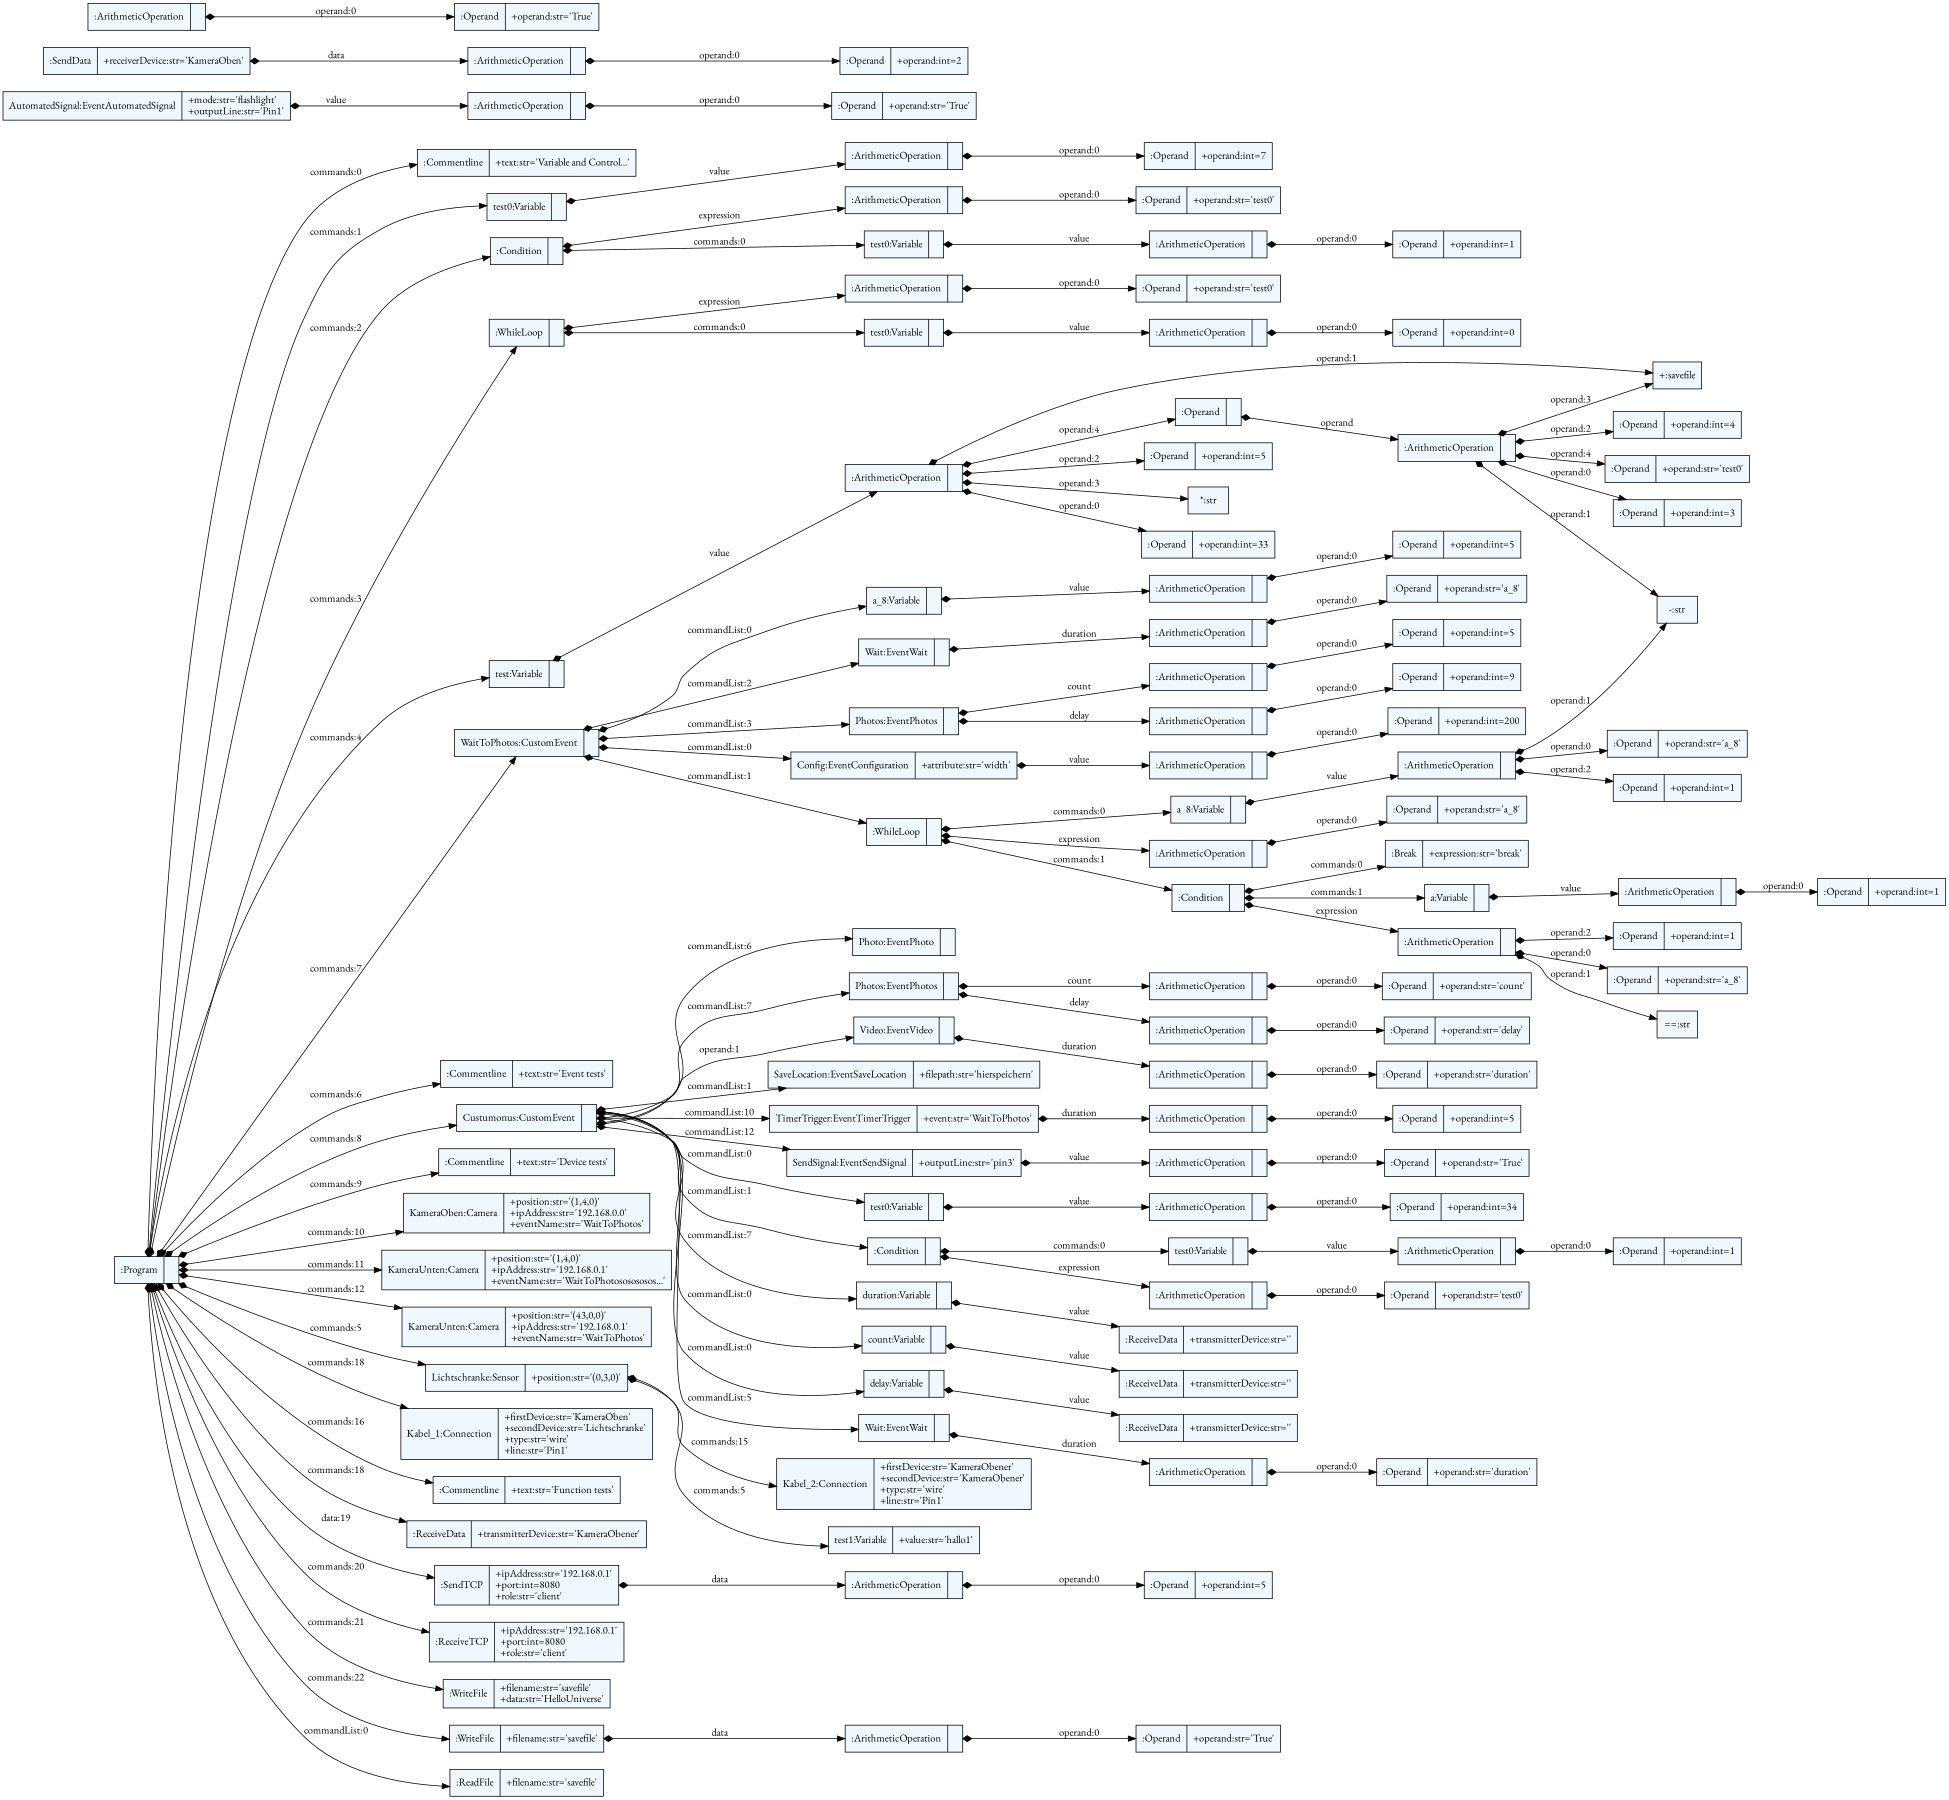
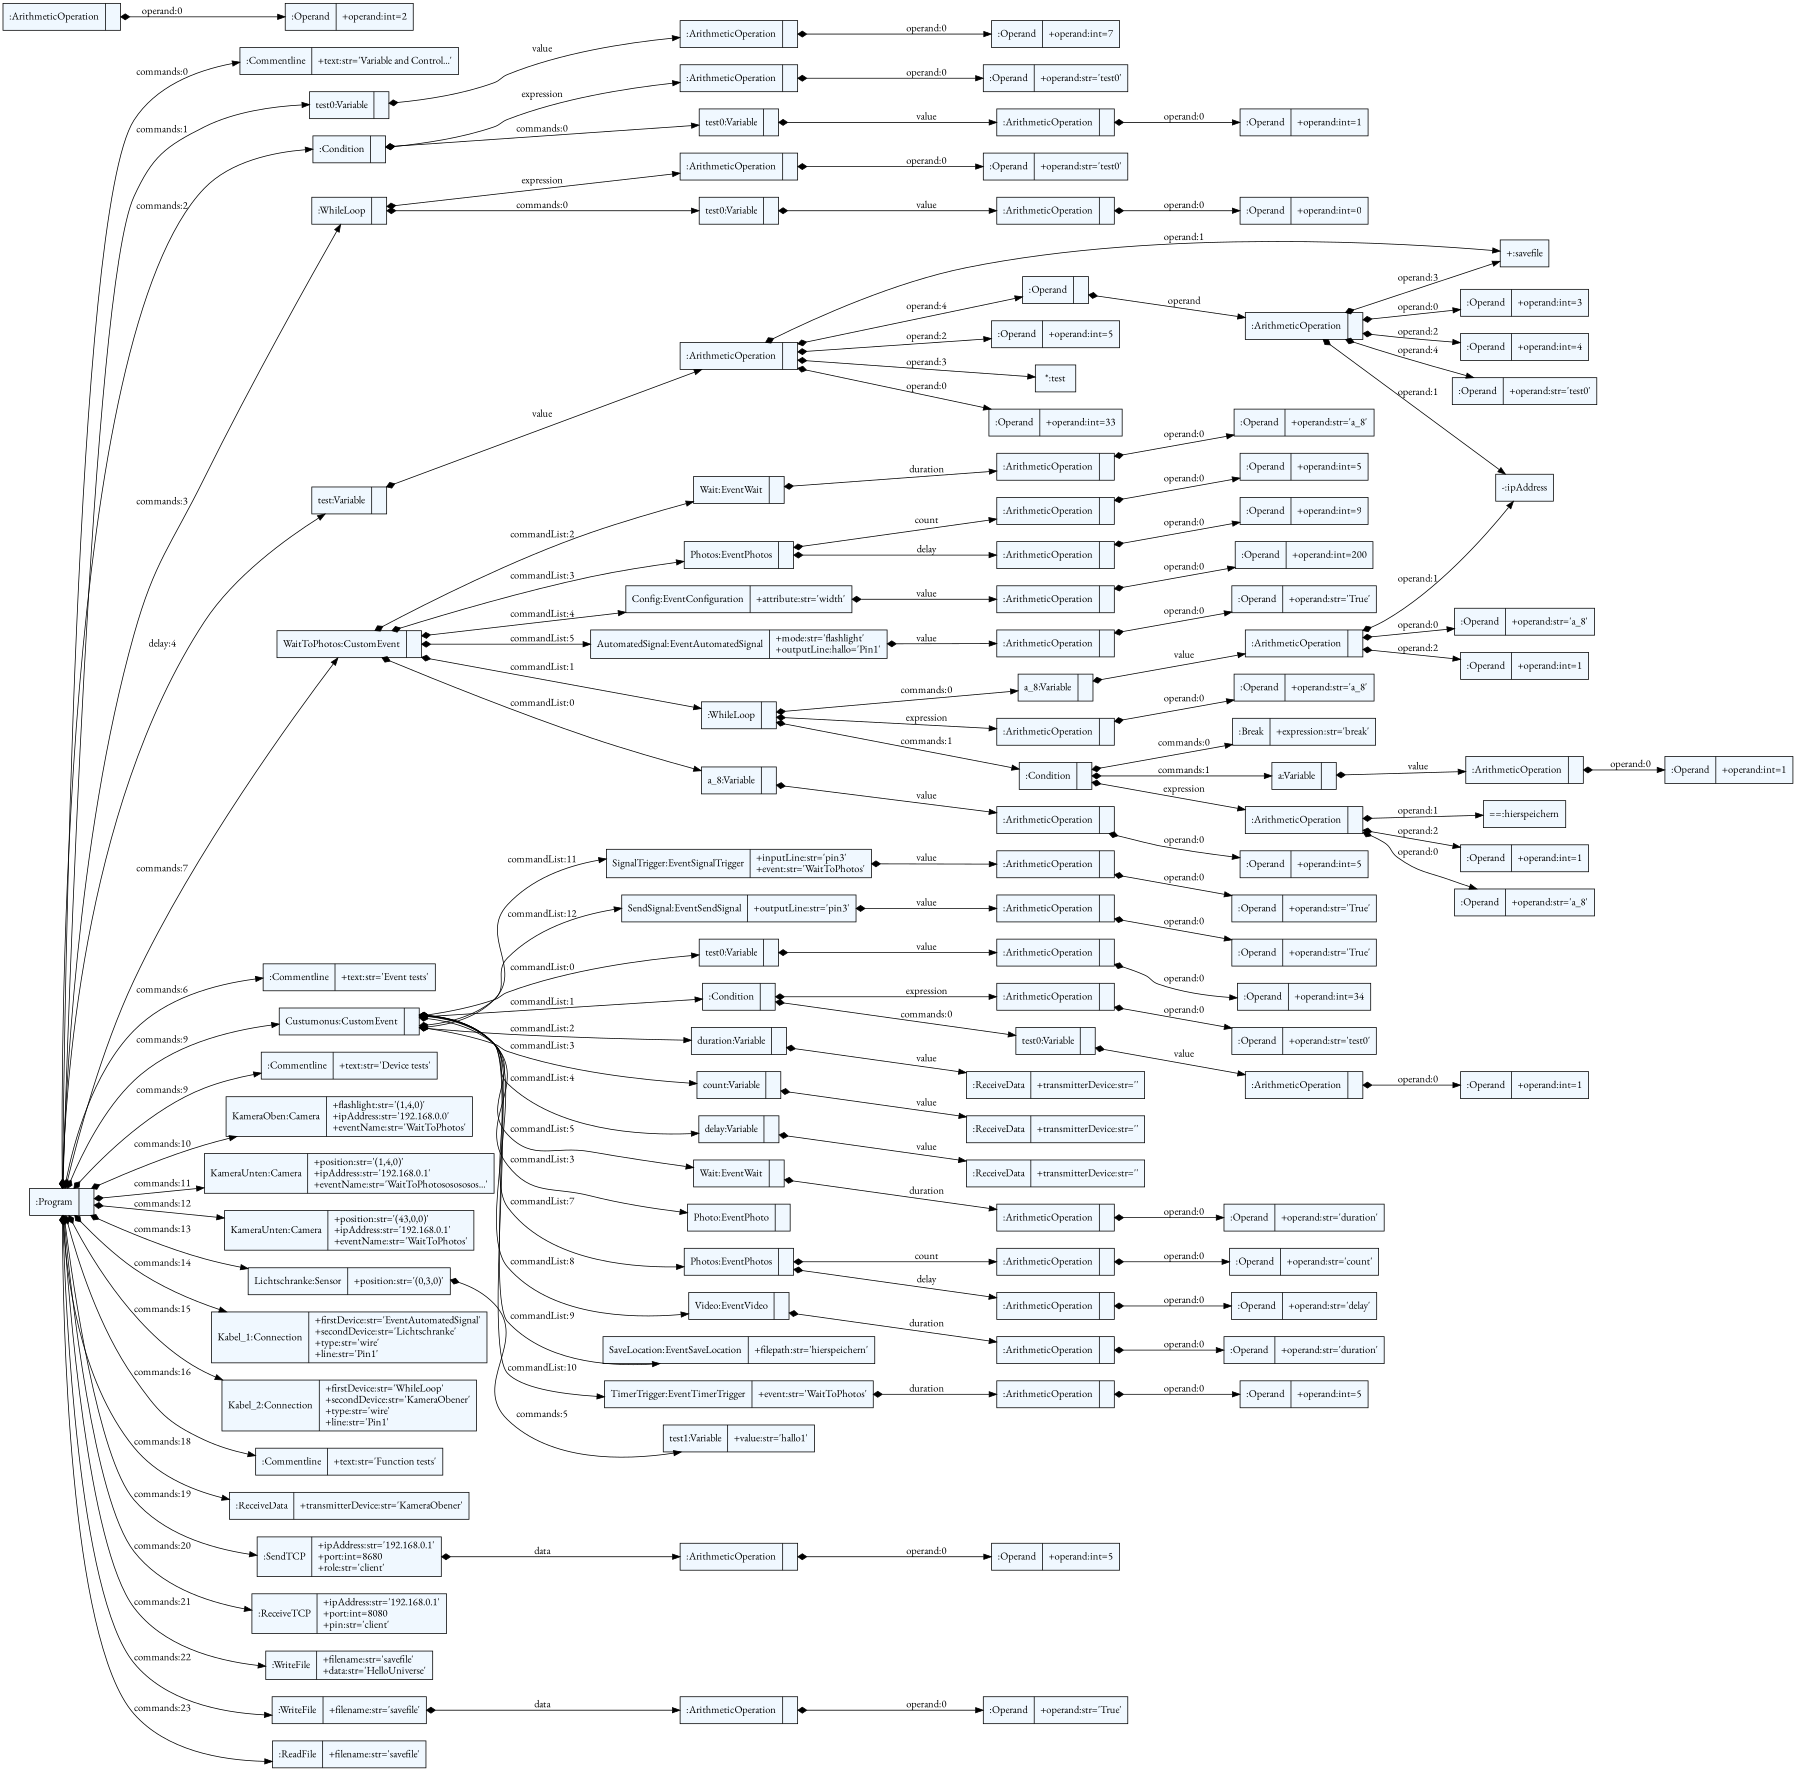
node ":SendData": removed
node "AutomatedSignal:EventAutomatedSignal": text "+outputLine:str='Pin1'" -> "+outputLine:hallo='Pin1'"
node "*:str": label "*:str" -> "*:test"
node "-:str": label "-:str" -> "-:ipAddress"
edge "WaitToPhotos:CustomEvent" -- "AutomatedSignal:EventAutomatedSignal": added, label "commandList:5"
edge "test:Variable" -- ":Program": label "commands:4" -> "delay:4"
edge "WaitToPhotos:CustomEvent" -- "Config:EventConfiguration": label "commandList:0" -> "commandList:4"
node "SignalTrigger:EventSignalTrigger": added
edge "Photo:EventPhoto" -- "Custumonus:CustomEvent": label "commandList:6" -> "commandList:3"
node "==:str": label "==:str" -> "==:hierspeichern"
edge "Video:EventVideo" -- "Custumonus:CustomEvent": label "operand:1" -> "commandList:8"
edge "SaveLocation:EventSaveLocation" -- "Custumonus:CustomEvent": label "commandList:1" -> "commandList:9"
edge "Custumonus:CustomEvent" -- ":Program": label "commands:8" -> "commands:9"
node "KameraOben:Camera": text "+position:str='(1,4,0)'" -> "+flashlight:str='(1,4,0)'"
edge "Custumonus:CustomEvent" -- "duration:Variable": label "commandList:7" -> "commandList:2"
edge "Custumonus:CustomEvent" -- "count:Variable": label "commandList:0" -> "commandList:3"
edge ":Program" -- "Lichtschranke:Sensor": label "commands:5" -> "commands:13"
edge "Custumonus:CustomEvent" -- "delay:Variable": label "commandList:0" -> "commandList:4"
edge ":Program" -- "Kabel_1:Connection": label "commands:18" -> "commands:14"
node "Kabel_1:Connection": text "+firstDevice:str='KameraOben'" -> "+firstDevice:str='EventAutomatedSignal'"
edge "Lichtschranke:Sensor" -- "Kabel_2:Connection": now ":Program" -- "Kabel_2:Connection"
node "Kabel_2:Connection": text "+firstDevice:str='KameraObener'" -> "+firstDevice:str='WhileLoop'"
edge ":Program" -- ":SendTCP": label "data:19" -> "commands:19"
node ":SendTCP": text "+port:int=8080" -> "+port:int=8680"
node ":ReceiveTCP": text "+role:str='client'" -> "+pin:str='client'"
edge ":Program" -- ":ReadFile": label "commandList:0" -> "commands:23"
